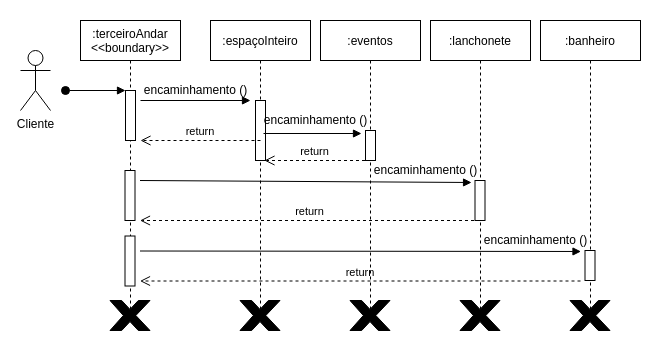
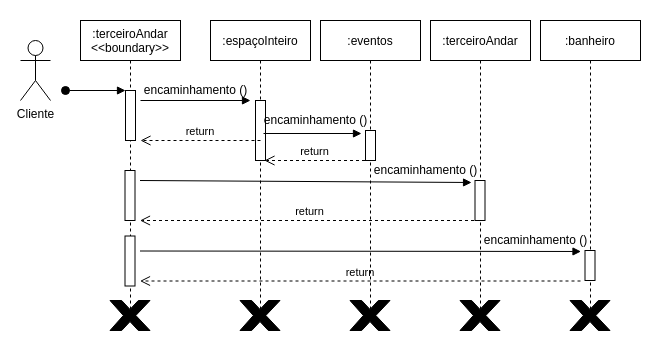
node ":lanchonete": label ":lanchonete" -> ":terceiroAndar"
node "Cliente": moved (36, 81) -> (36, 71)
